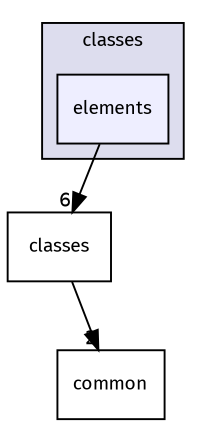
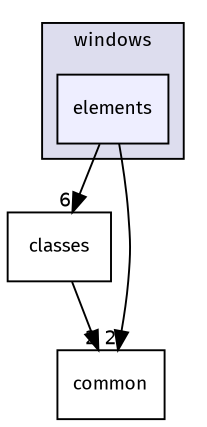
cluster "classes": label "classes" -> "windows"
edge "elements" -> "common": added
